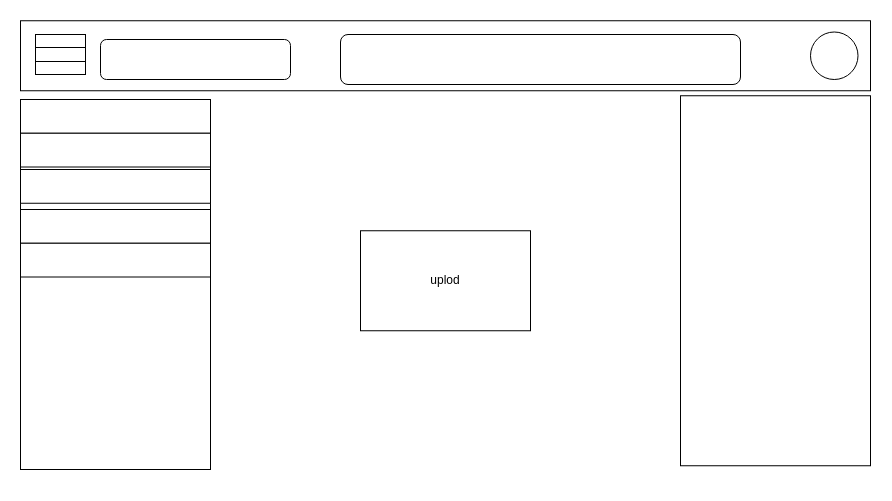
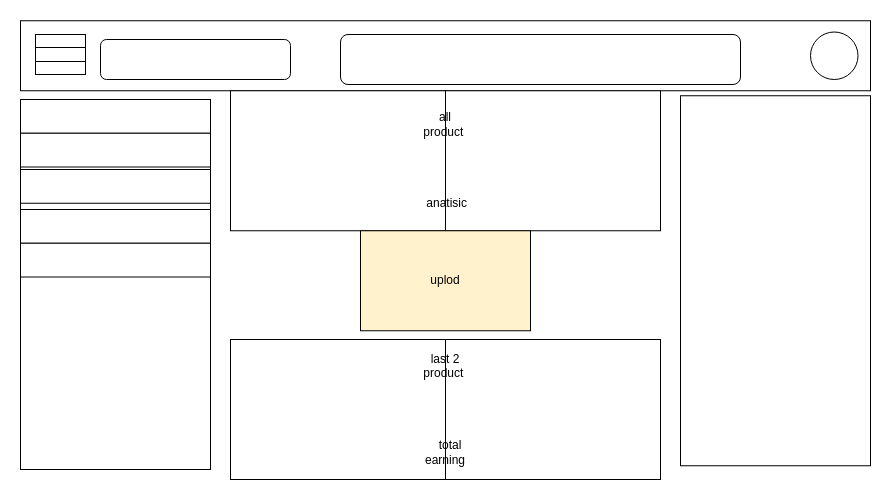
node "all product anatisic": added
node "uplod": fillcolor #ffffff -> #fff2cc
node "last 2 product total earning": added
